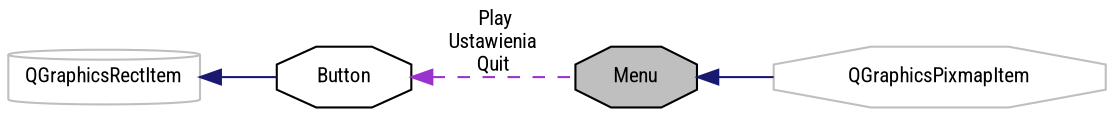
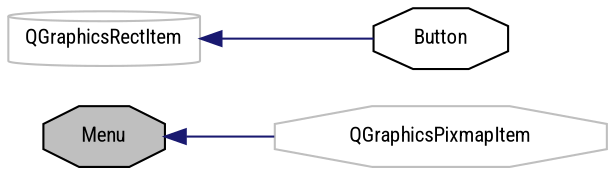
edge "Menu" -> "Button": removed, label "Play Ustawienia Quit"
